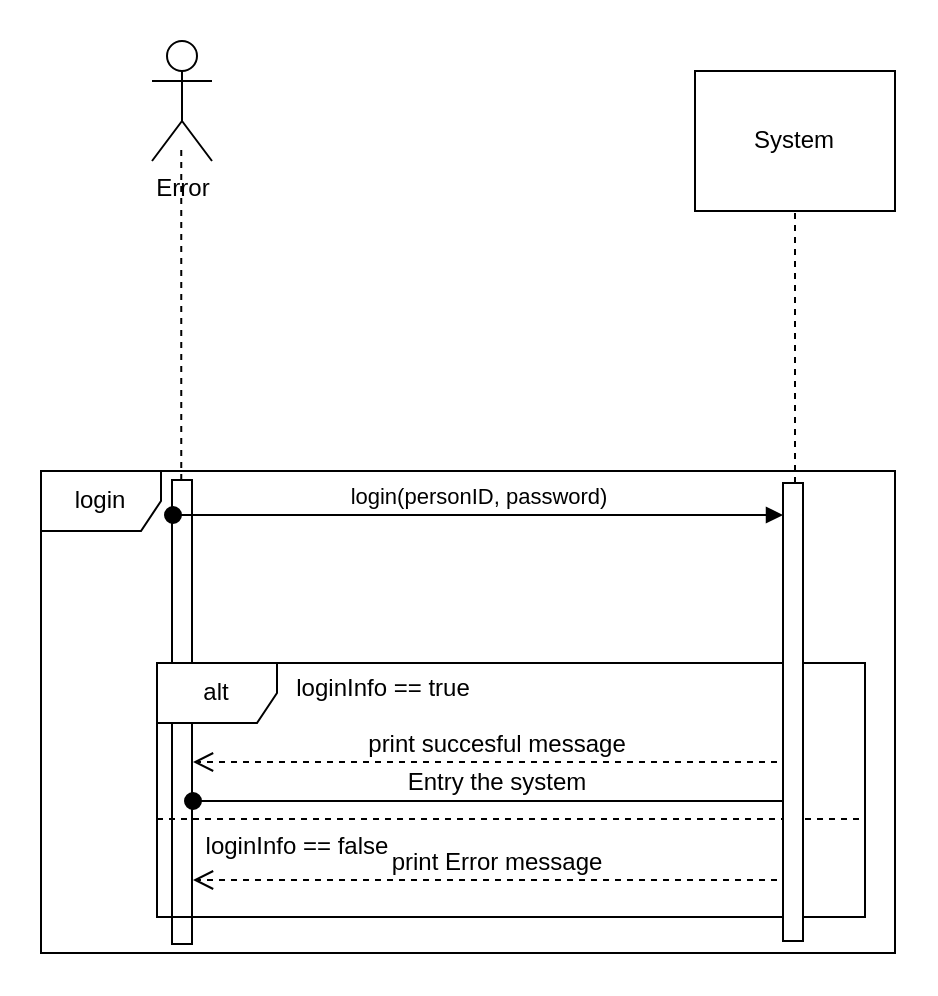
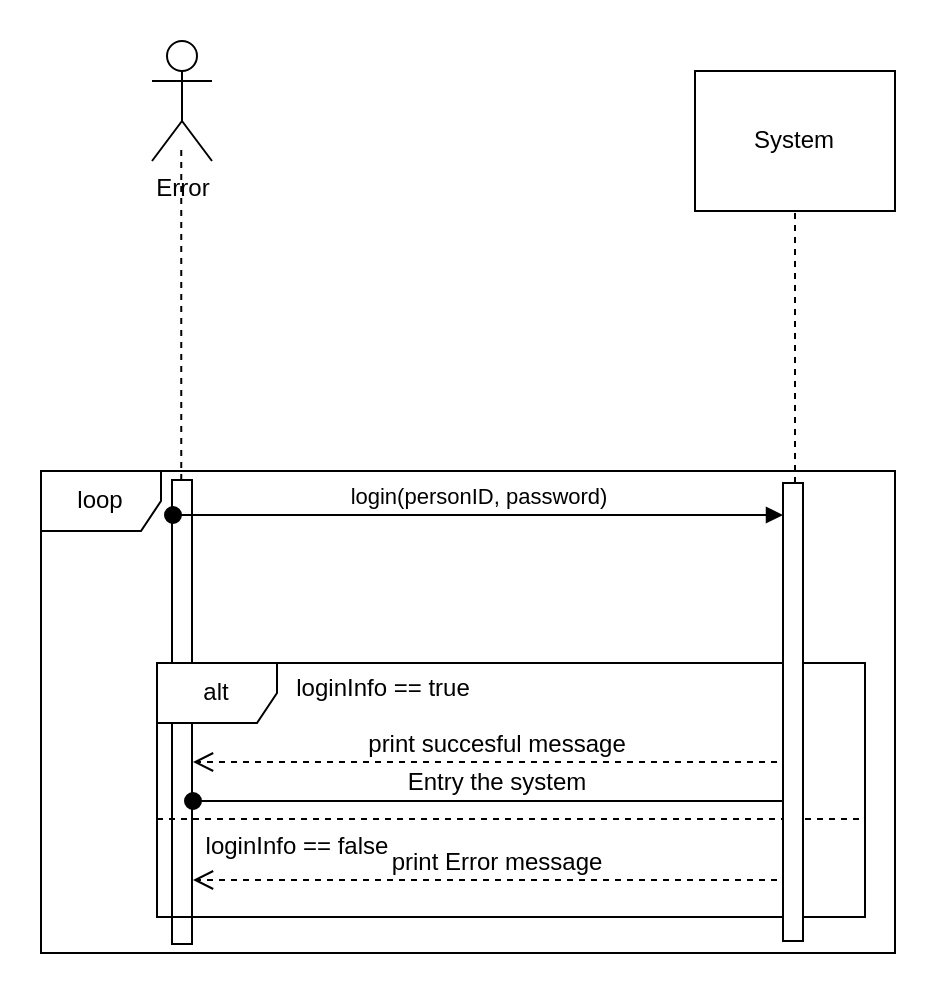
node "login": label "login" -> "loop"
